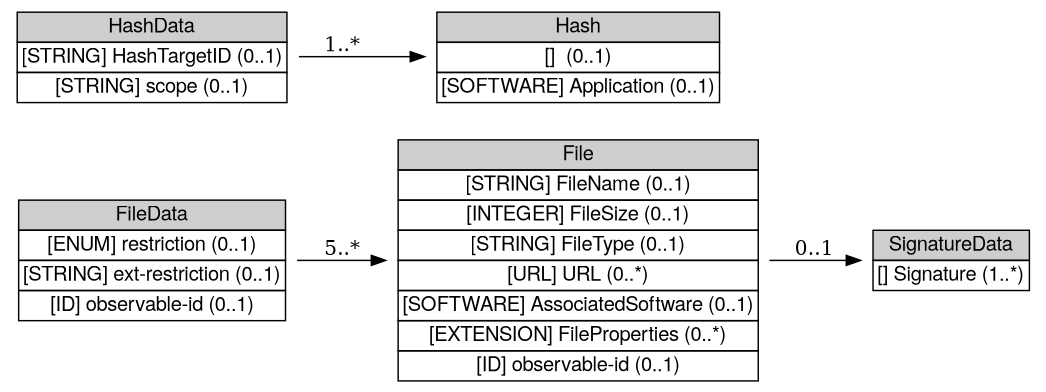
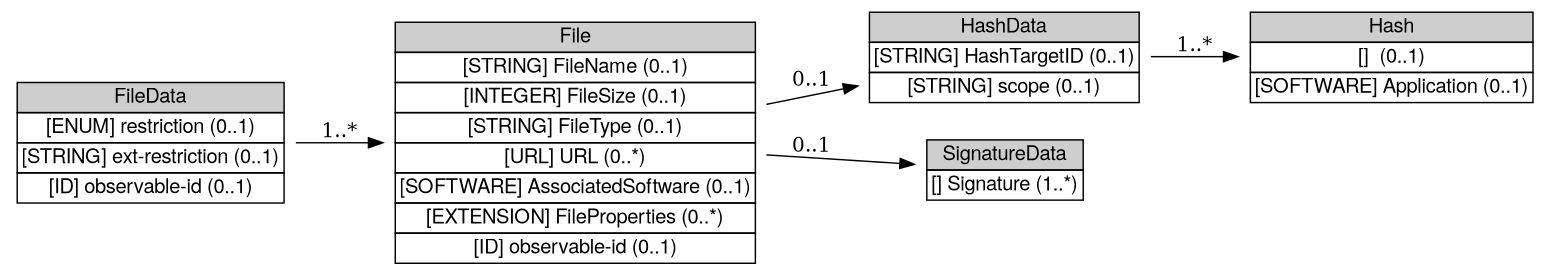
edge "File" -> "HashData": added, label "0..1"
edge "FileData" -> "File": label "5..*" -> "1..*"
